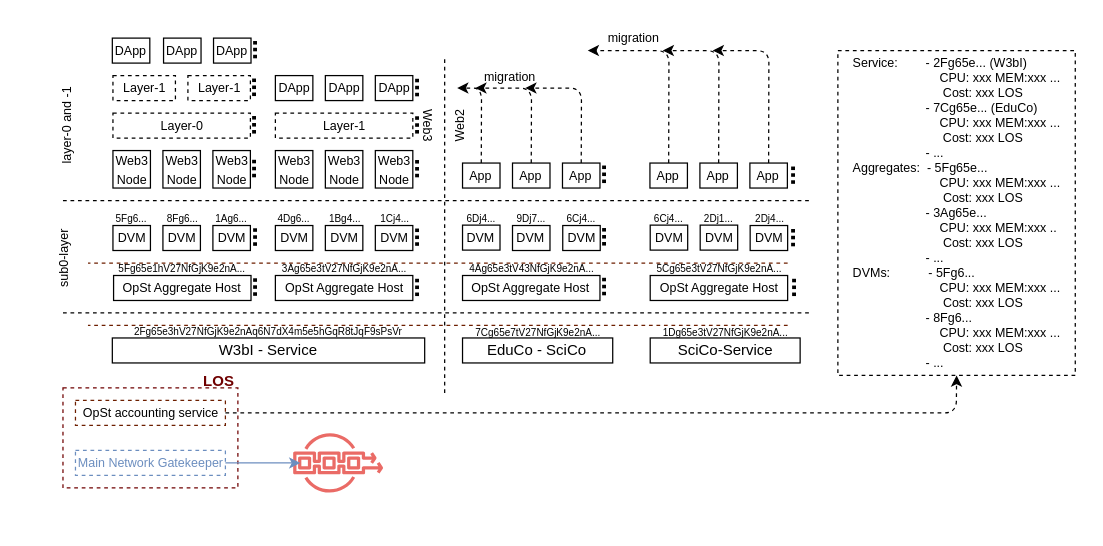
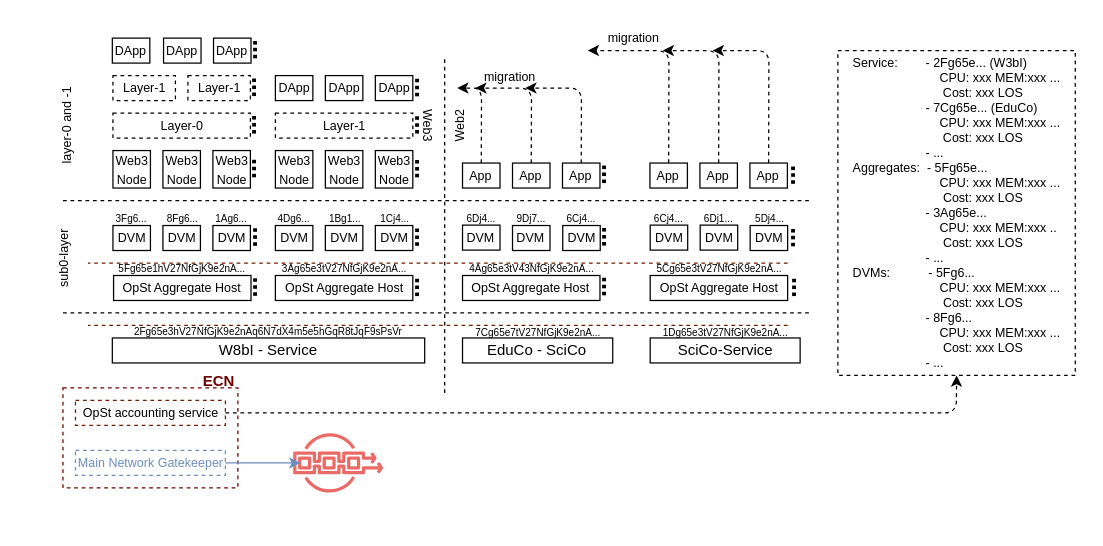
node "5Fg6...": label "5Fg6..." -> "3Fg6..."
node "1Bg4...": label "1Bg4..." -> "1Bg1..."
node "2Dj1...": label "2Dj1..." -> "6Dj1..."
node "2Dj4...": label "2Dj4..." -> "5Dj4..."
node "W3bI - Service": label "W3bI - Service" -> "W8bI - Service"
node "LOS": label "LOS" -> "ECN"
